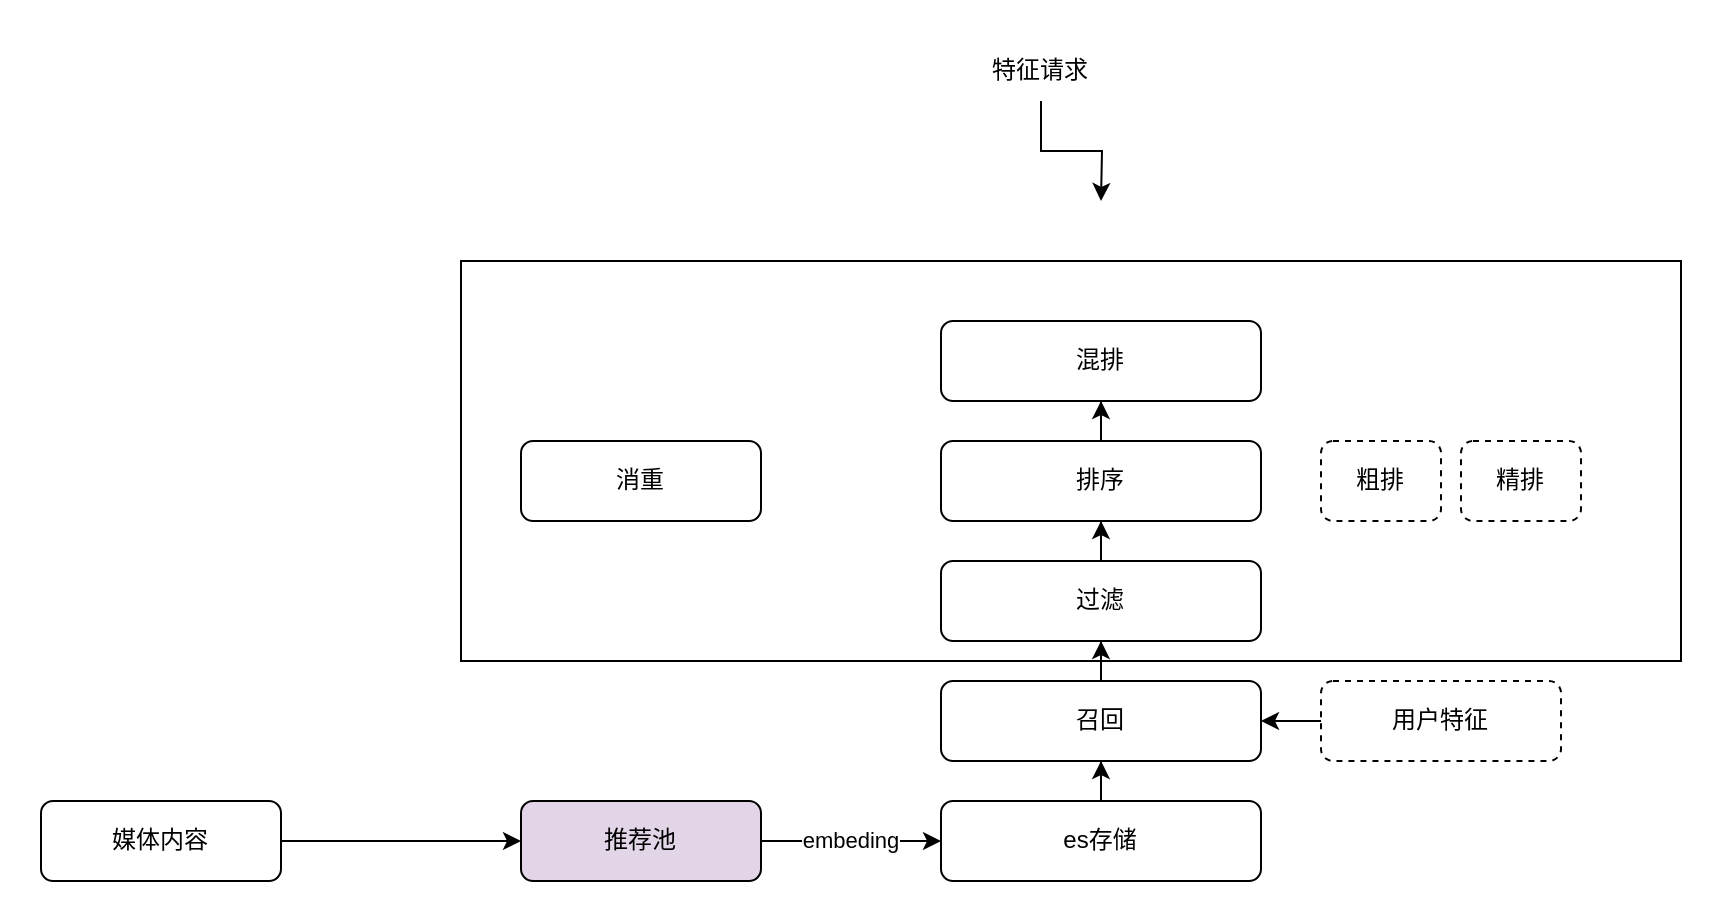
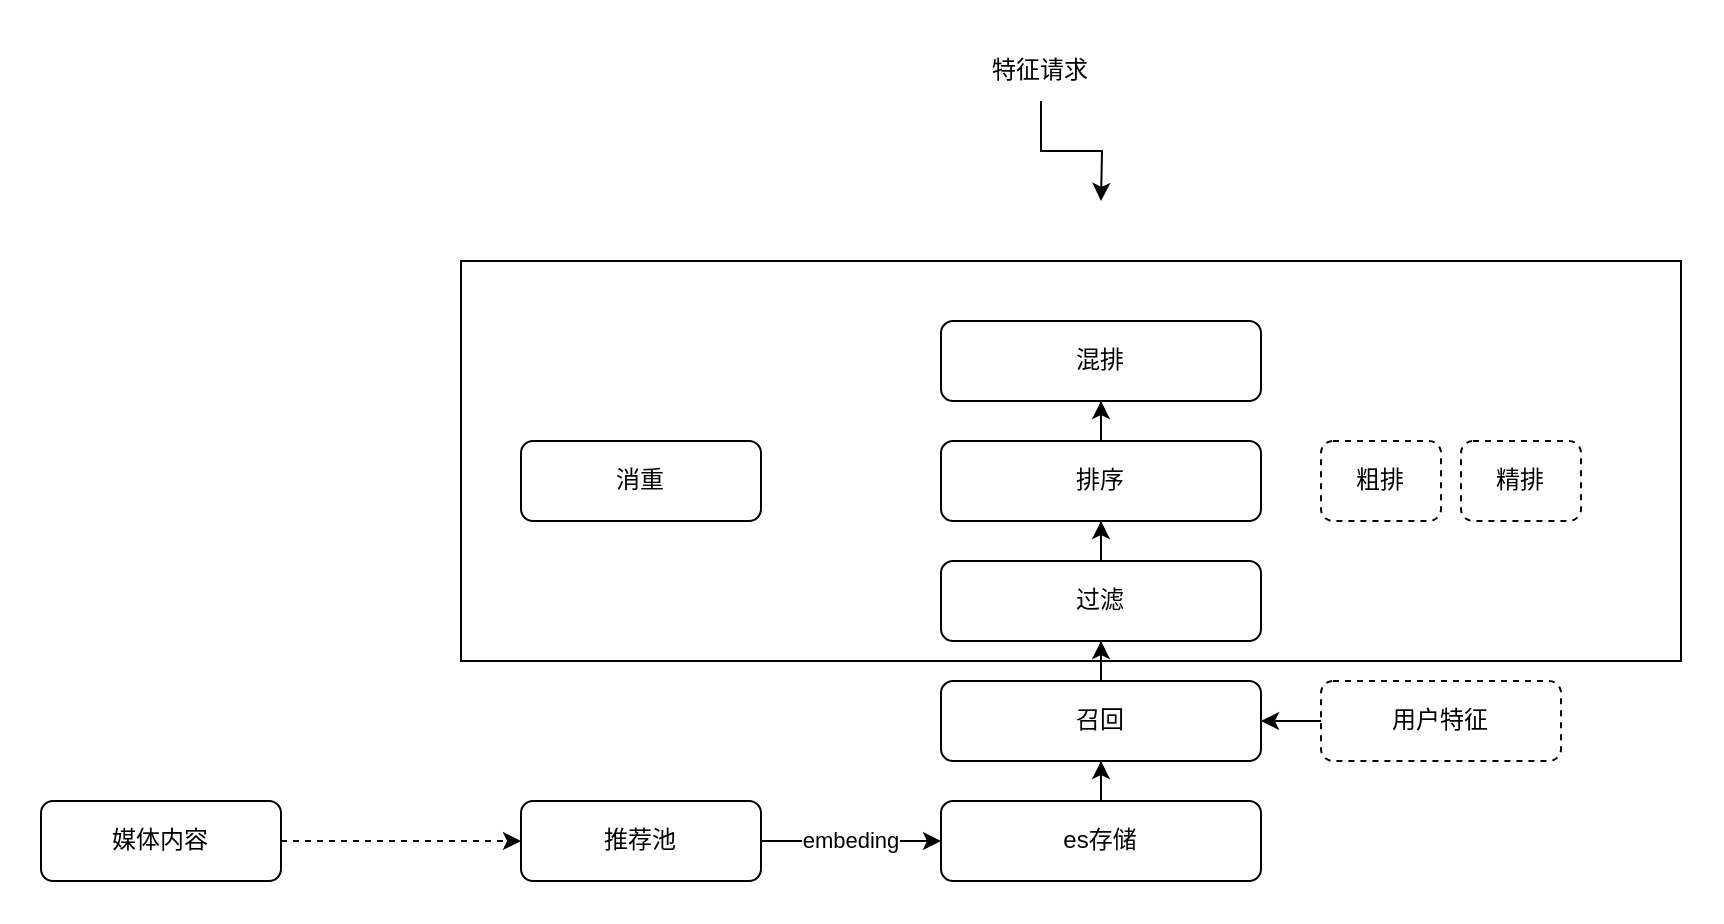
edge "媒体内容" -> "推荐池": style solid -> dashed
node "推荐池": fillcolor #e1d5e7 -> #ffffff
